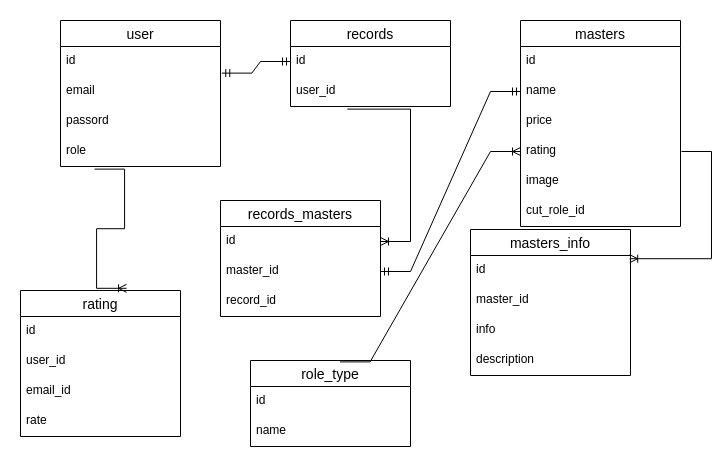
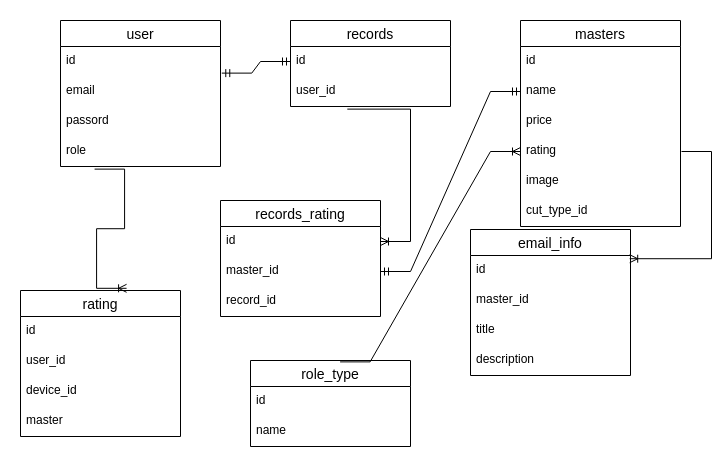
node "cut_role_id": label "cut_role_id" -> "cut_type_id"
node "records_masters": label "records_masters" -> "records_rating"
node "masters_info": label "masters_info" -> "email_info"
node "info": label "info" -> "title"
node "email_id": label "email_id" -> "device_id"
node "rate": label "rate" -> "master"
